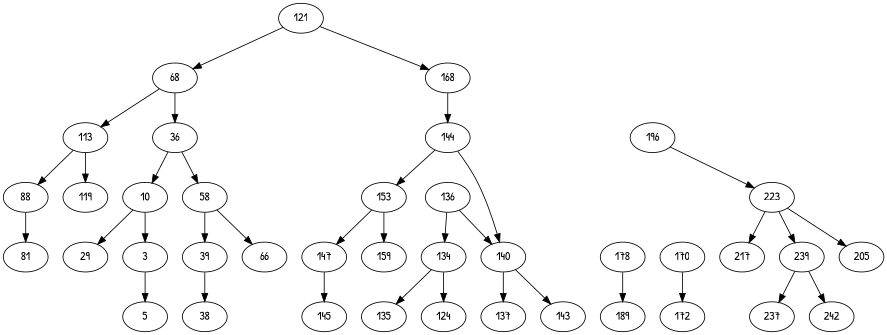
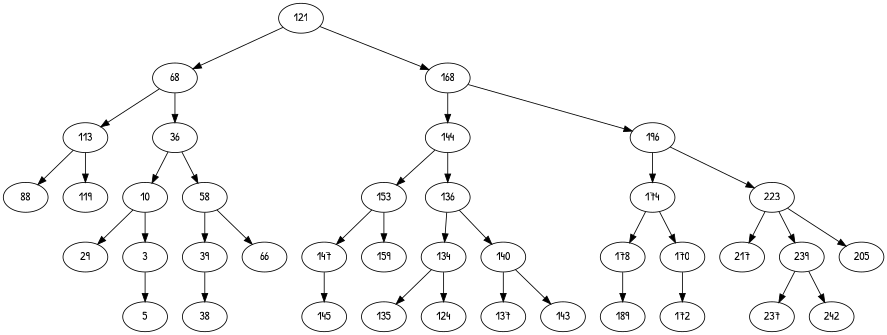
edge "168" -> "196": added
edge "144" -> "140": now "144" -> "136"
node "174": added
node "81": removed
